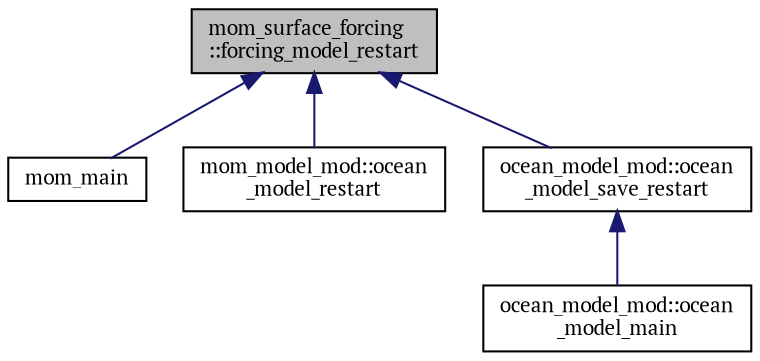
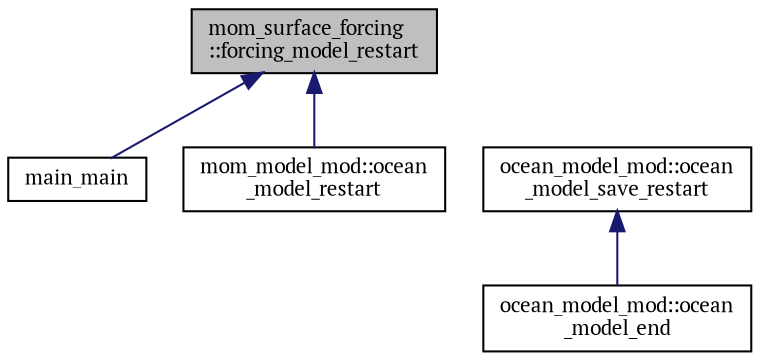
edge "ocean_model_mod::ocean _model_save_restart" -> "mom_surface_forcing ::forcing_model_restart": removed
node "mom_main": label "mom_main" -> "main_main"
node "ocean_model_mod::ocean _model_main": label "ocean_model_mod::ocean _model_main" -> "ocean_model_mod::ocean _model_end"
